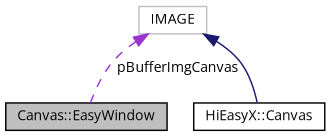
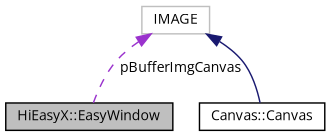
node "Canvas::EasyWindow": label "Canvas::EasyWindow" -> "HiEasyX::EasyWindow"
node "HiEasyX::Canvas": label "HiEasyX::Canvas" -> "Canvas::Canvas"
